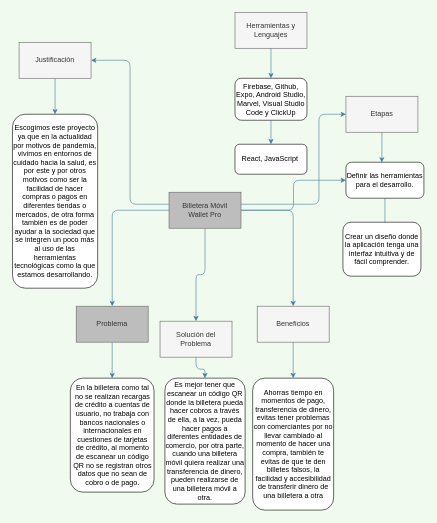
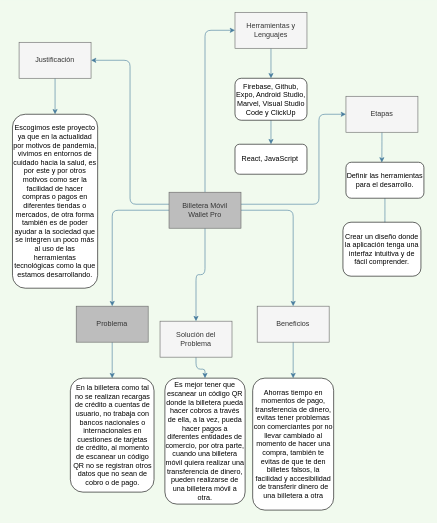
edge "Billetera Móvil Wallet Pro" -> "Definir las herramientas para el desarrollo.": now "Billetera Móvil Wallet Pro" -> "Herramientas y Lenguajes"
